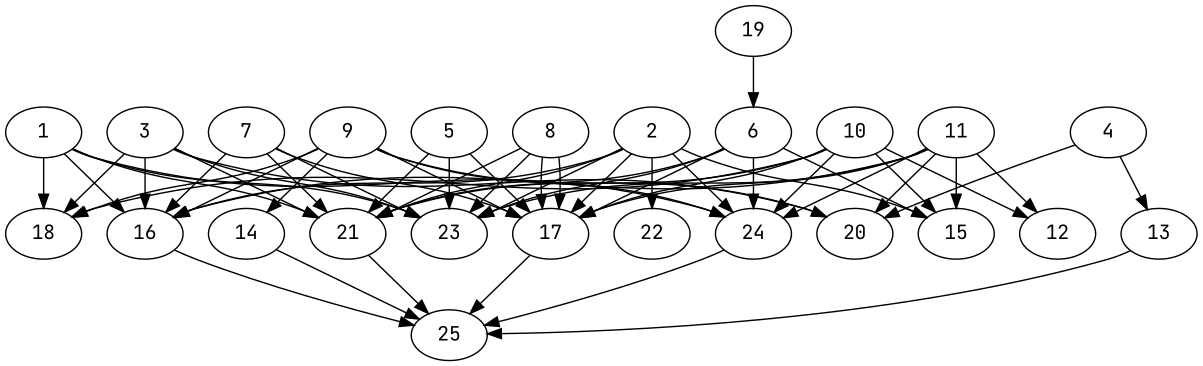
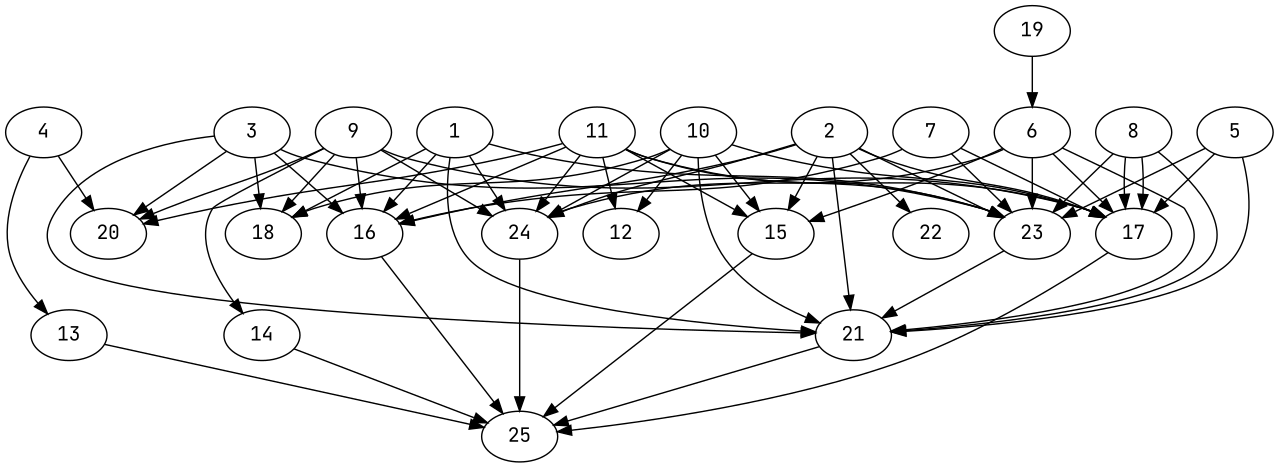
edge "7" -> "21": now "23" -> "21"
edge "15" -> "25": added
